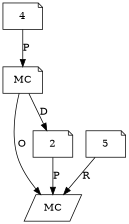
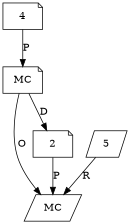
node "5": shape note -> parallelogram
